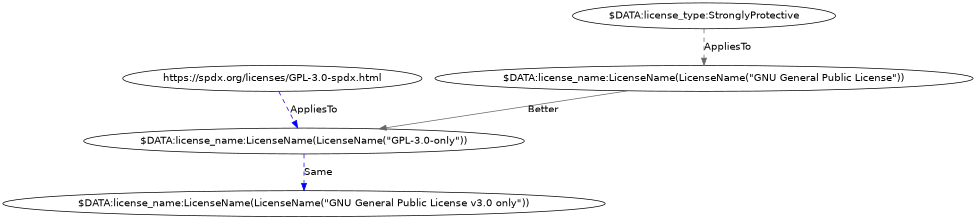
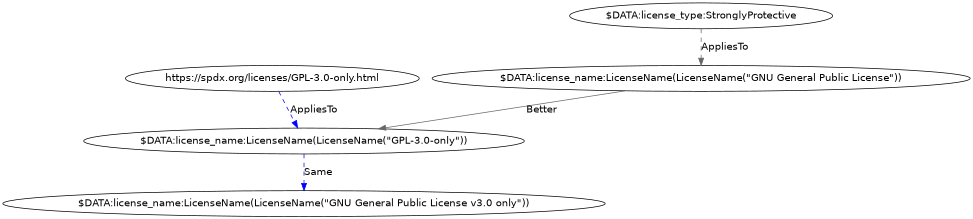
node "https://spdx.org/licenses/GPL-3.0-spdx.html": label "https://spdx.org/licenses/GPL-3.0-spdx.html" -> "https://spdx.org/licenses/GPL-3.0-only.html"
